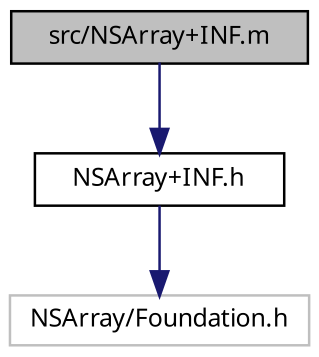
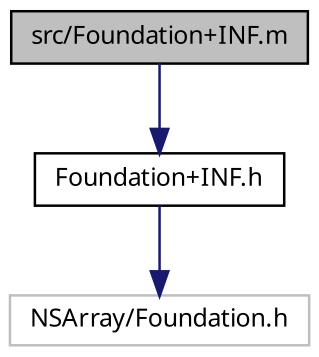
node "src/NSArray+INF.m": label "src/NSArray+INF.m" -> "src/Foundation+INF.m"
node "NSArray+INF.h": label "NSArray+INF.h" -> "Foundation+INF.h"
